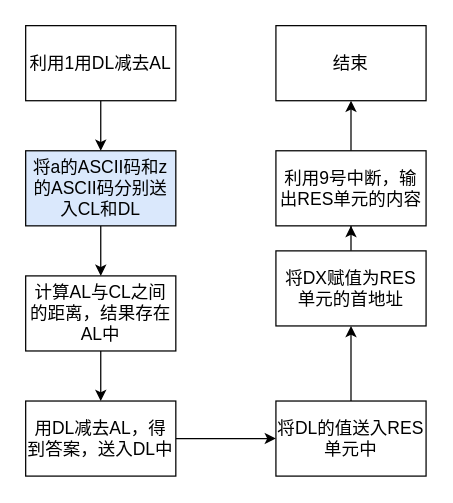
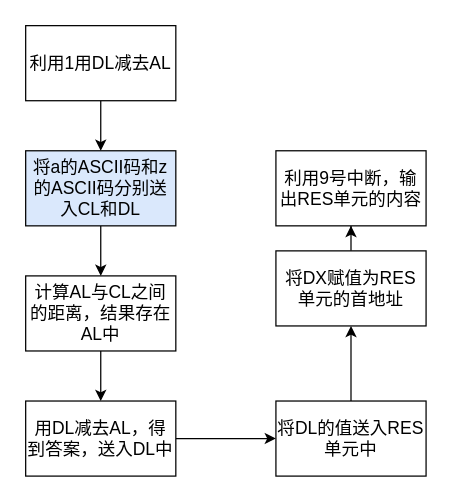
node "结束": removed
edge "利用9号中断，输出RES单元的内容" -> "结束": removed
